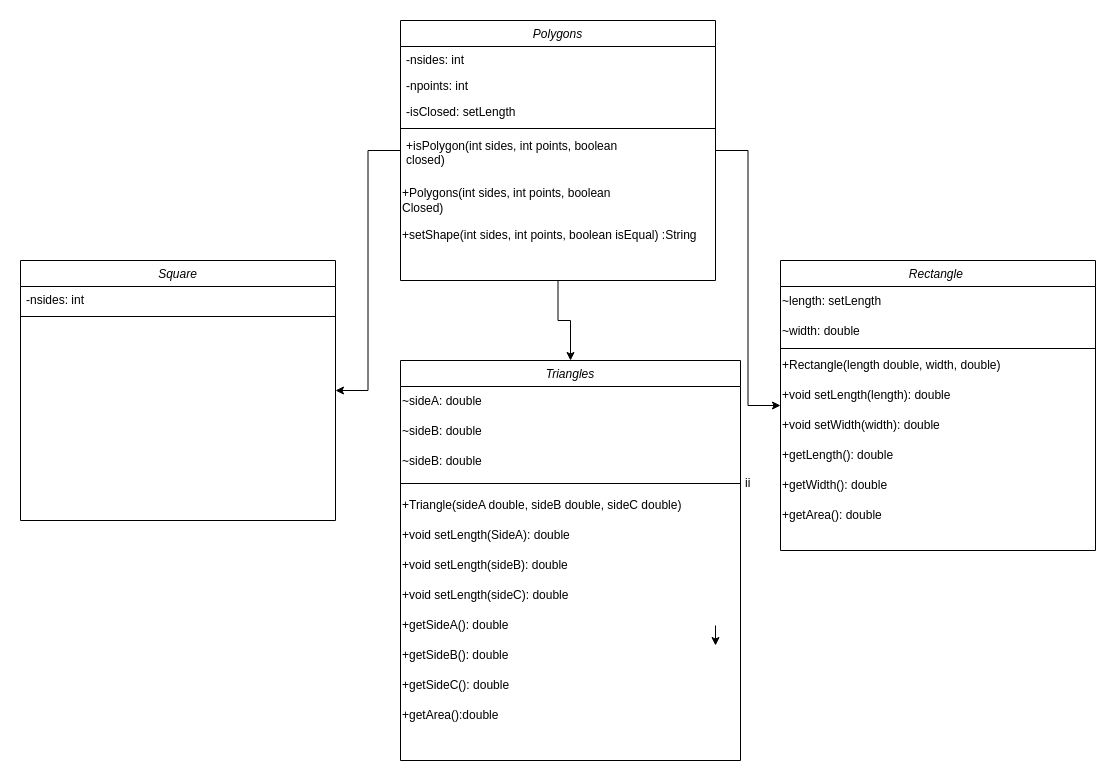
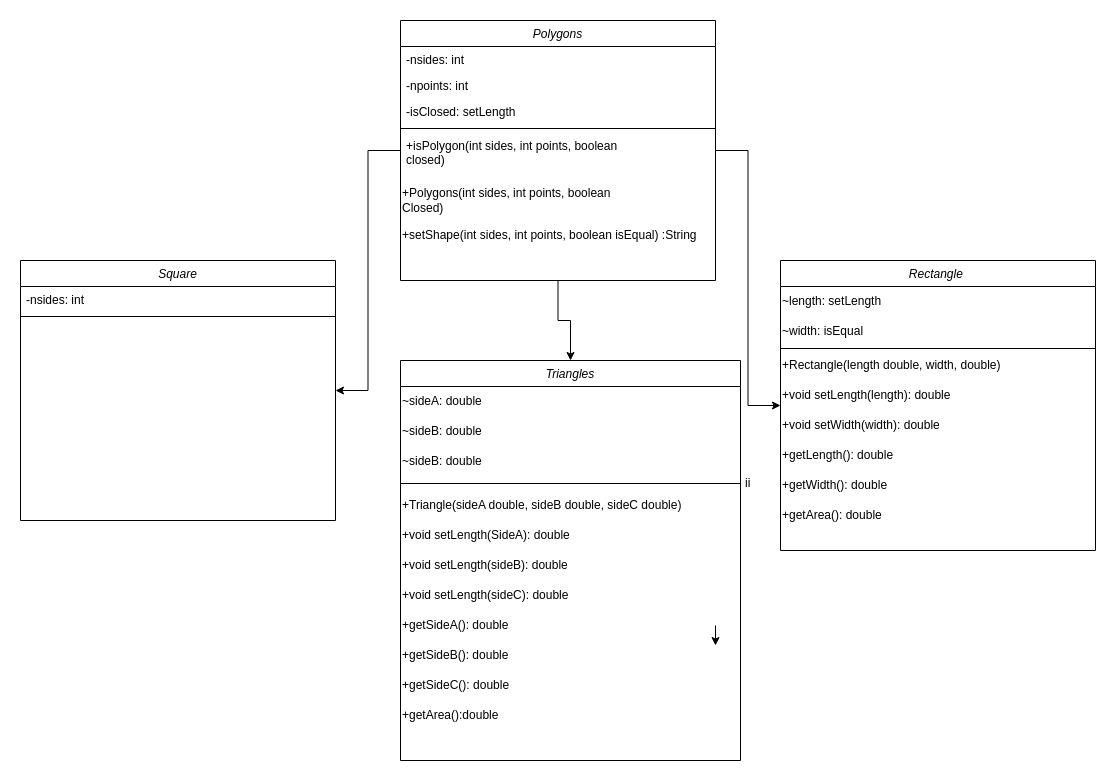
node "~width: double": label "~width: double" -> "~width: isEqual"
